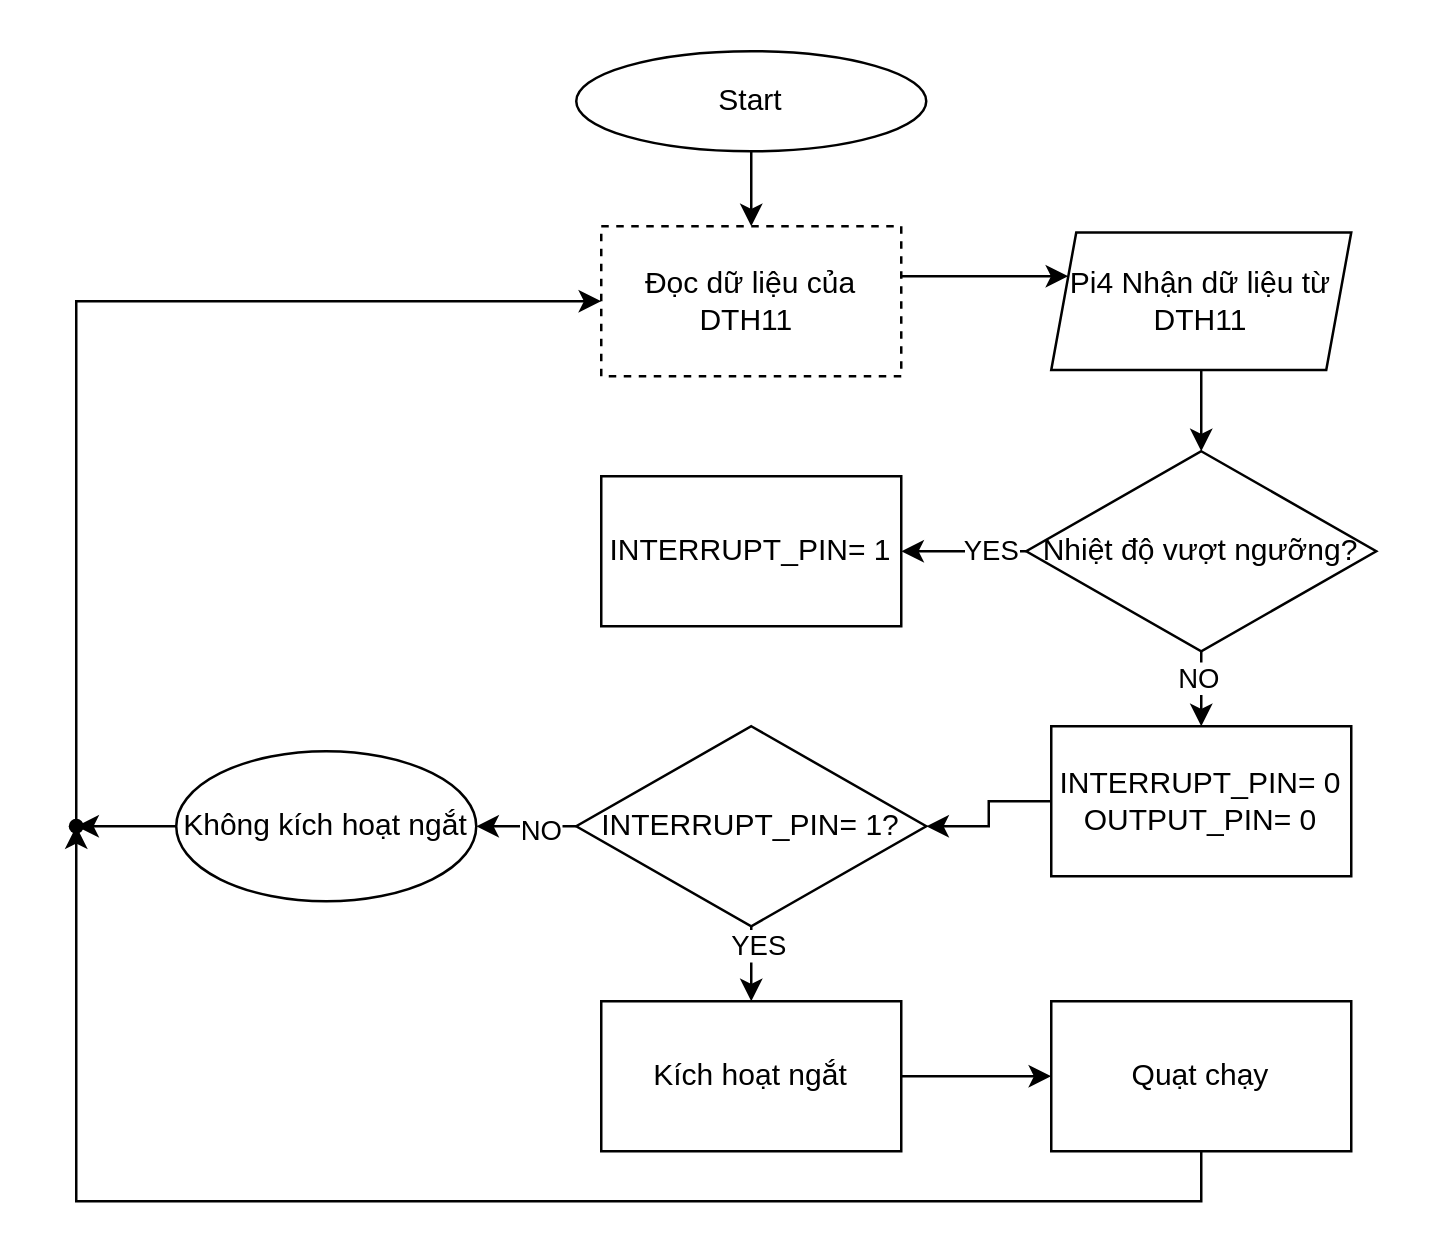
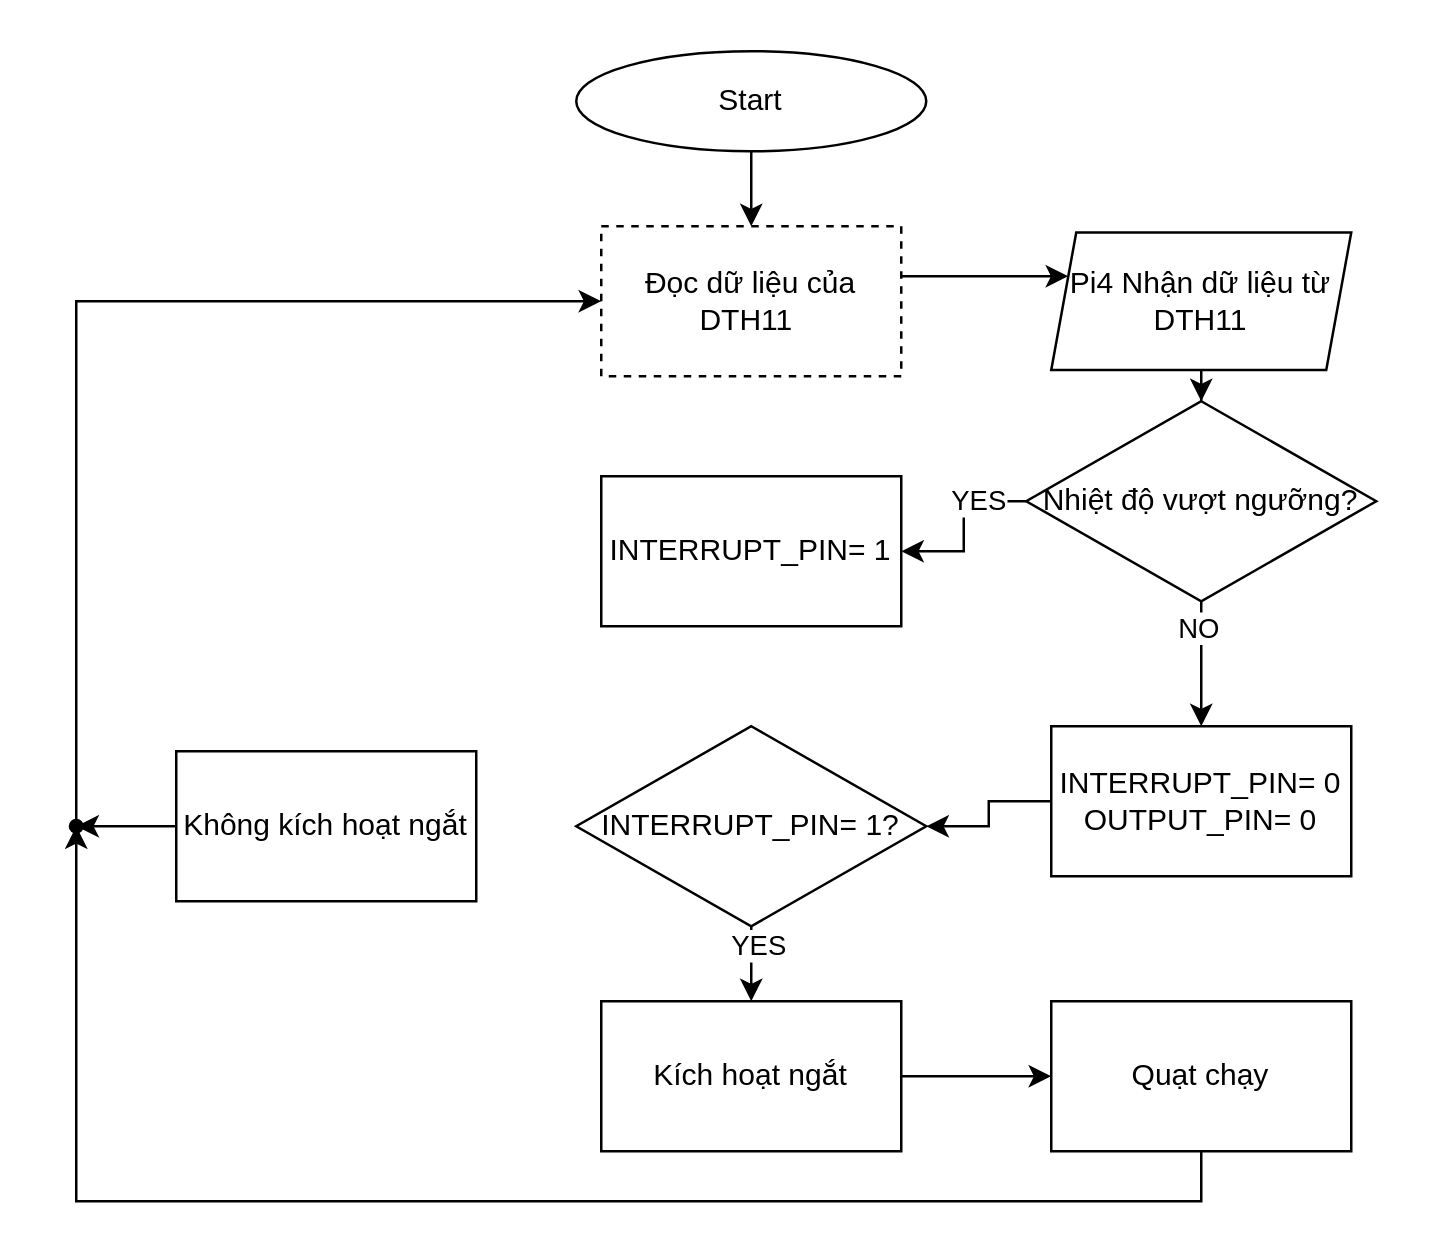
node "Nhiệt độ vượt ngưỡng?": moved (1201, 551) -> (1201, 501)
node "Không kích hoạt ngắt": shape ellipse -> rectangle
edge "INTERRUPT_PIN= 1?" -> "Không kích hoạt ngắt": removed, label "NO"
